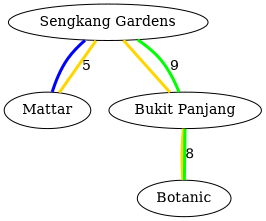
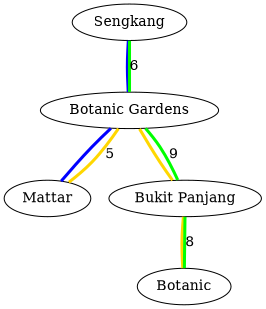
node "Sengkang Gardens": label "Sengkang Gardens" -> "Botanic Gardens"
node "Sengkang": added
